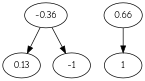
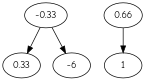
node "-0.36": label "-0.36" -> "-0.33"
node "0.13": label "0.13" -> "0.33"
node "-1": label "-1" -> "-6"
